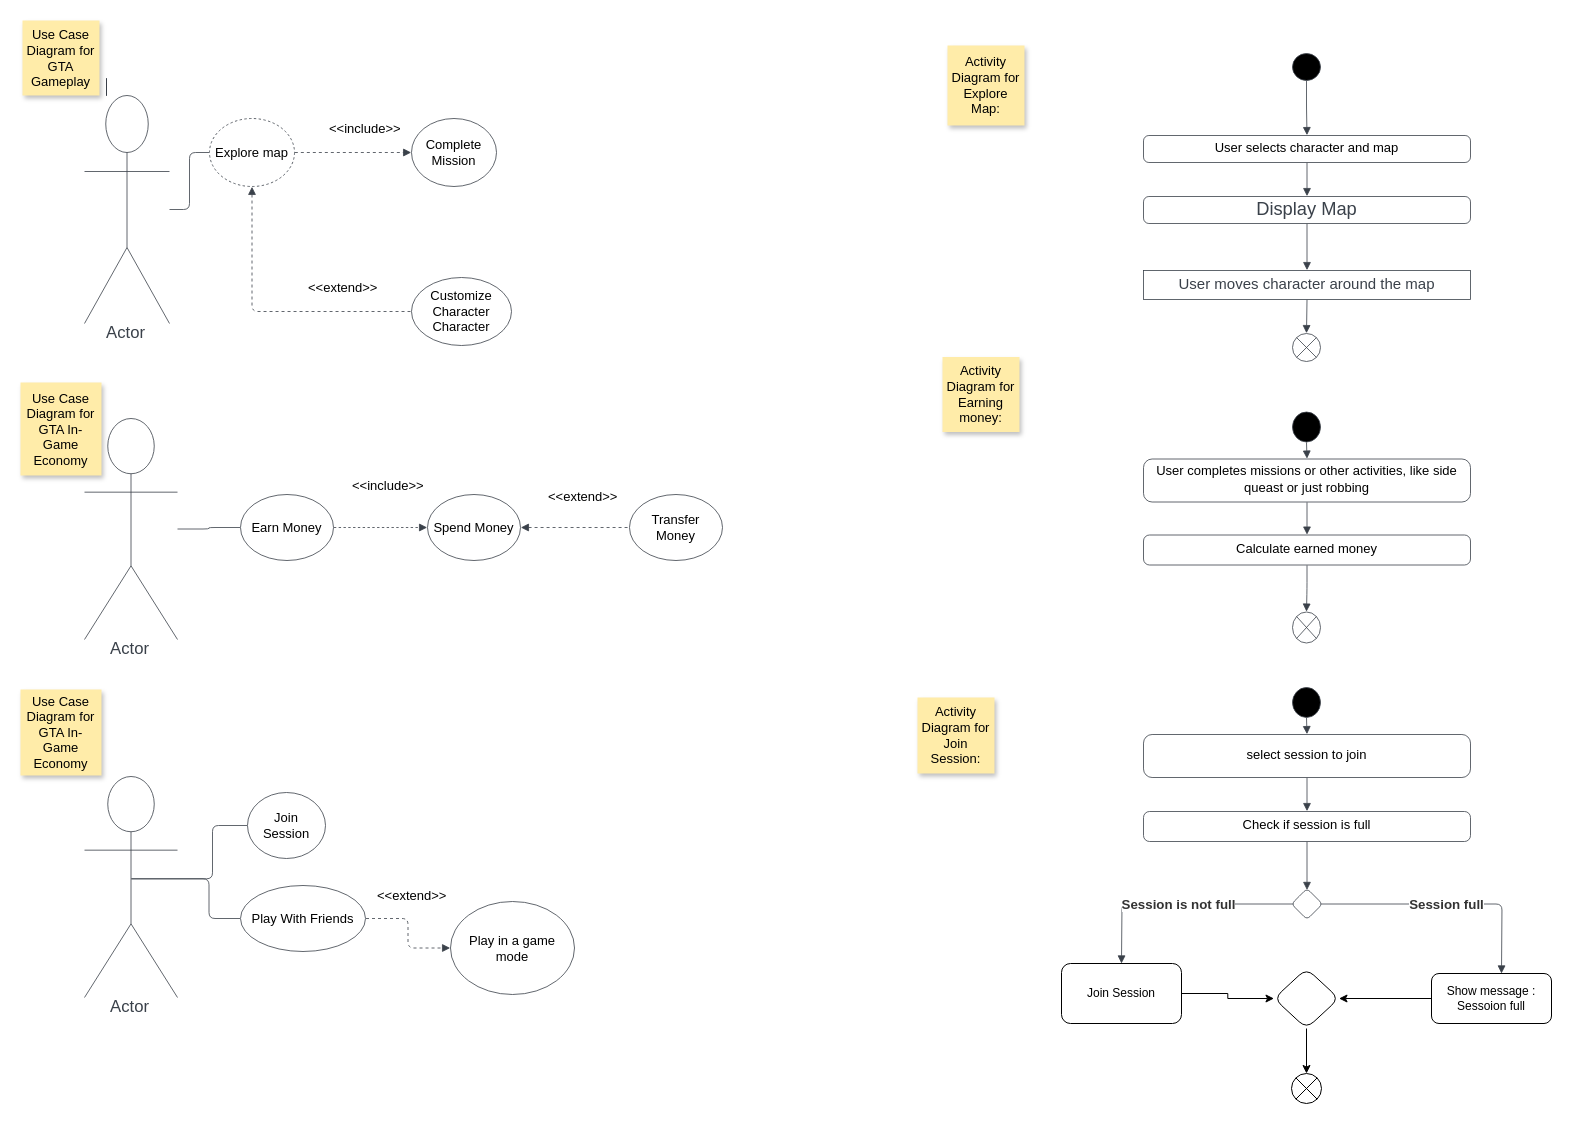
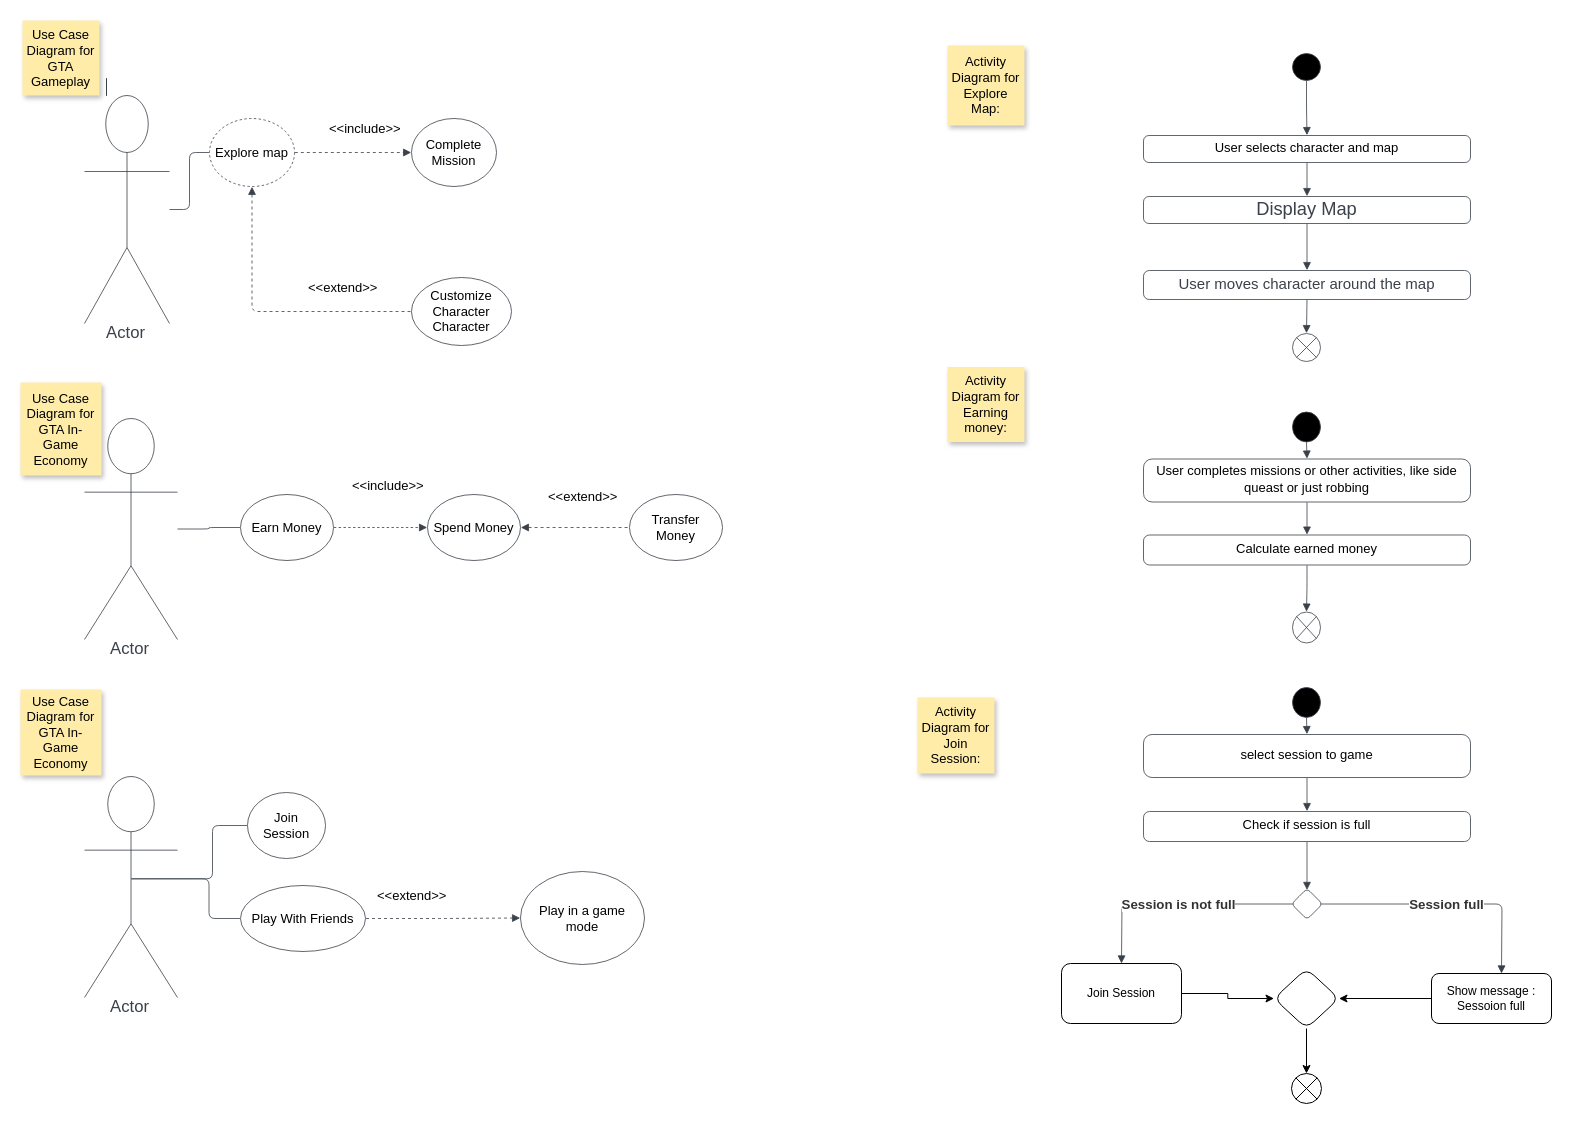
node "User moves character around the map": shape rectangle -> rounded rectangle
node "Activity Diagram for Earning money:": moved (981, 395) -> (986, 405)
node "select session to join": label "select session to join" -> "select session to game"
node "Play in a game mode": moved (513, 948) -> (583, 918)
